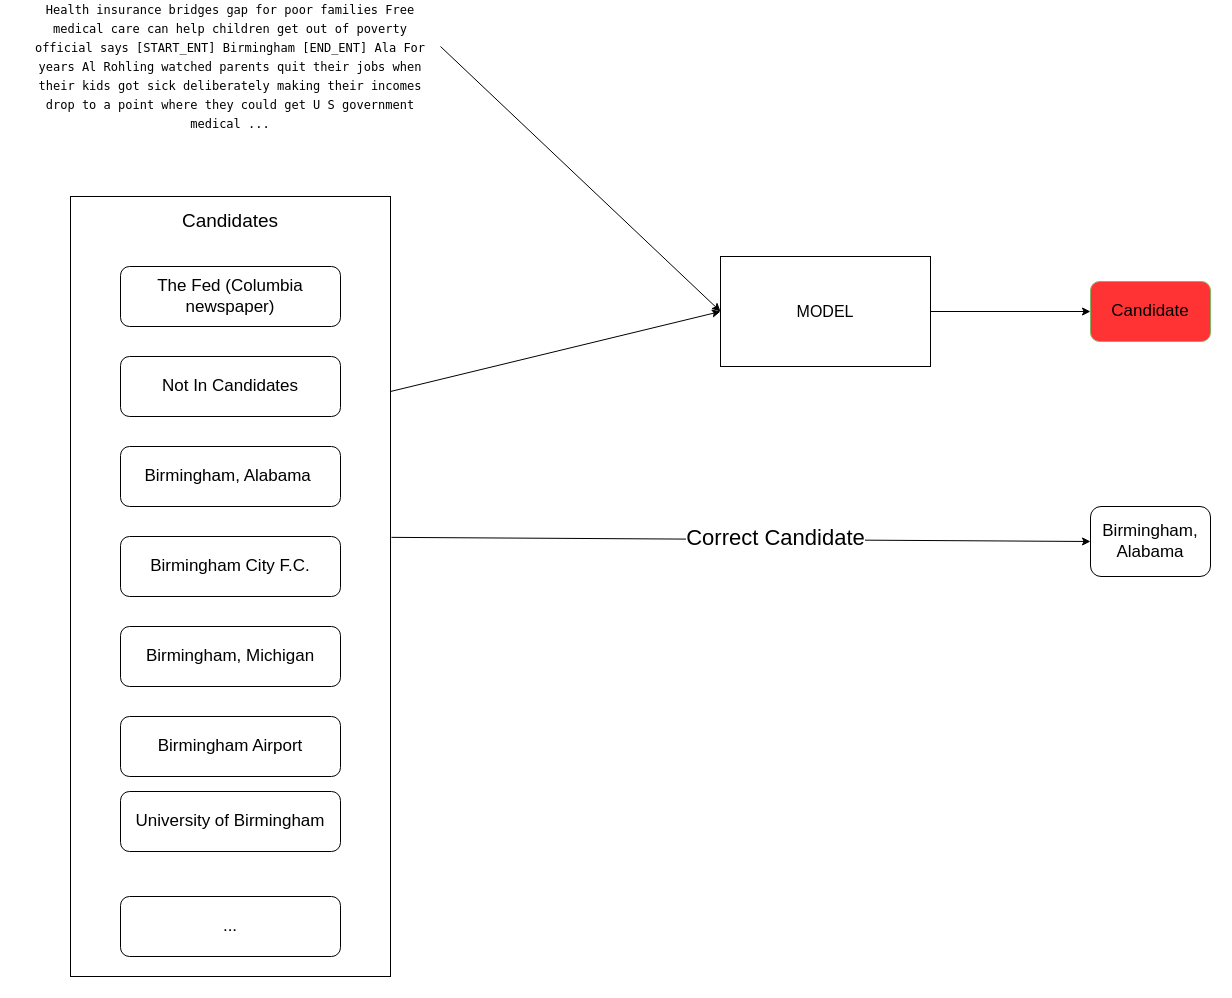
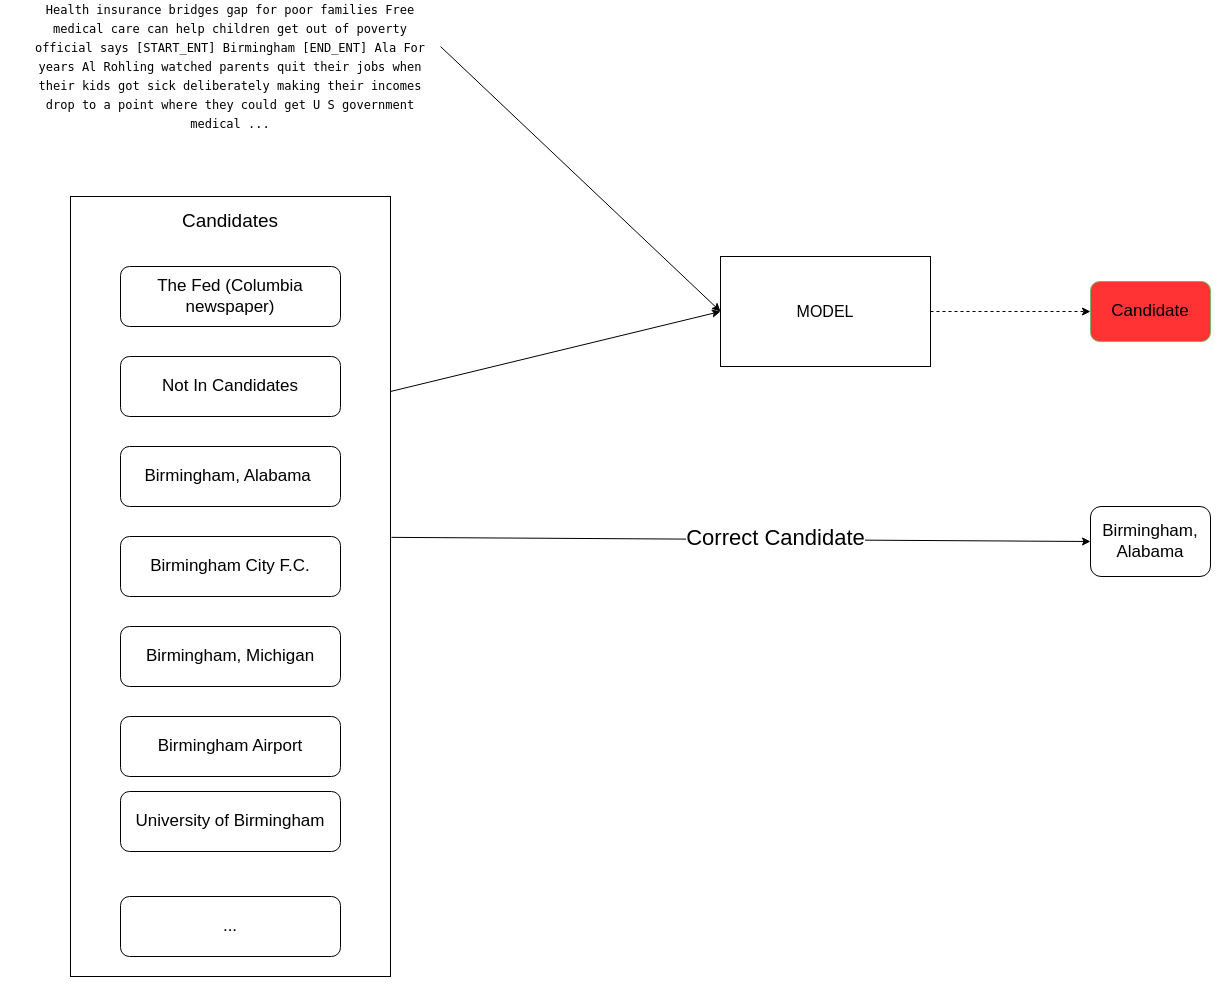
edge "MODEL" -> "Candidate": style solid -> dashed
